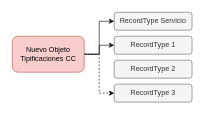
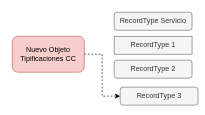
edge "Nuevo Objeto Tipificaciones CC" -> "RecordType Servicio": removed
edge "Nuevo Objeto Tipificaciones CC" -> "RecordType 1": removed
node "RecordType 1": shape rounded rectangle -> rectangle
node "RecordType 3": moved (153, 93) -> (159, 96)
